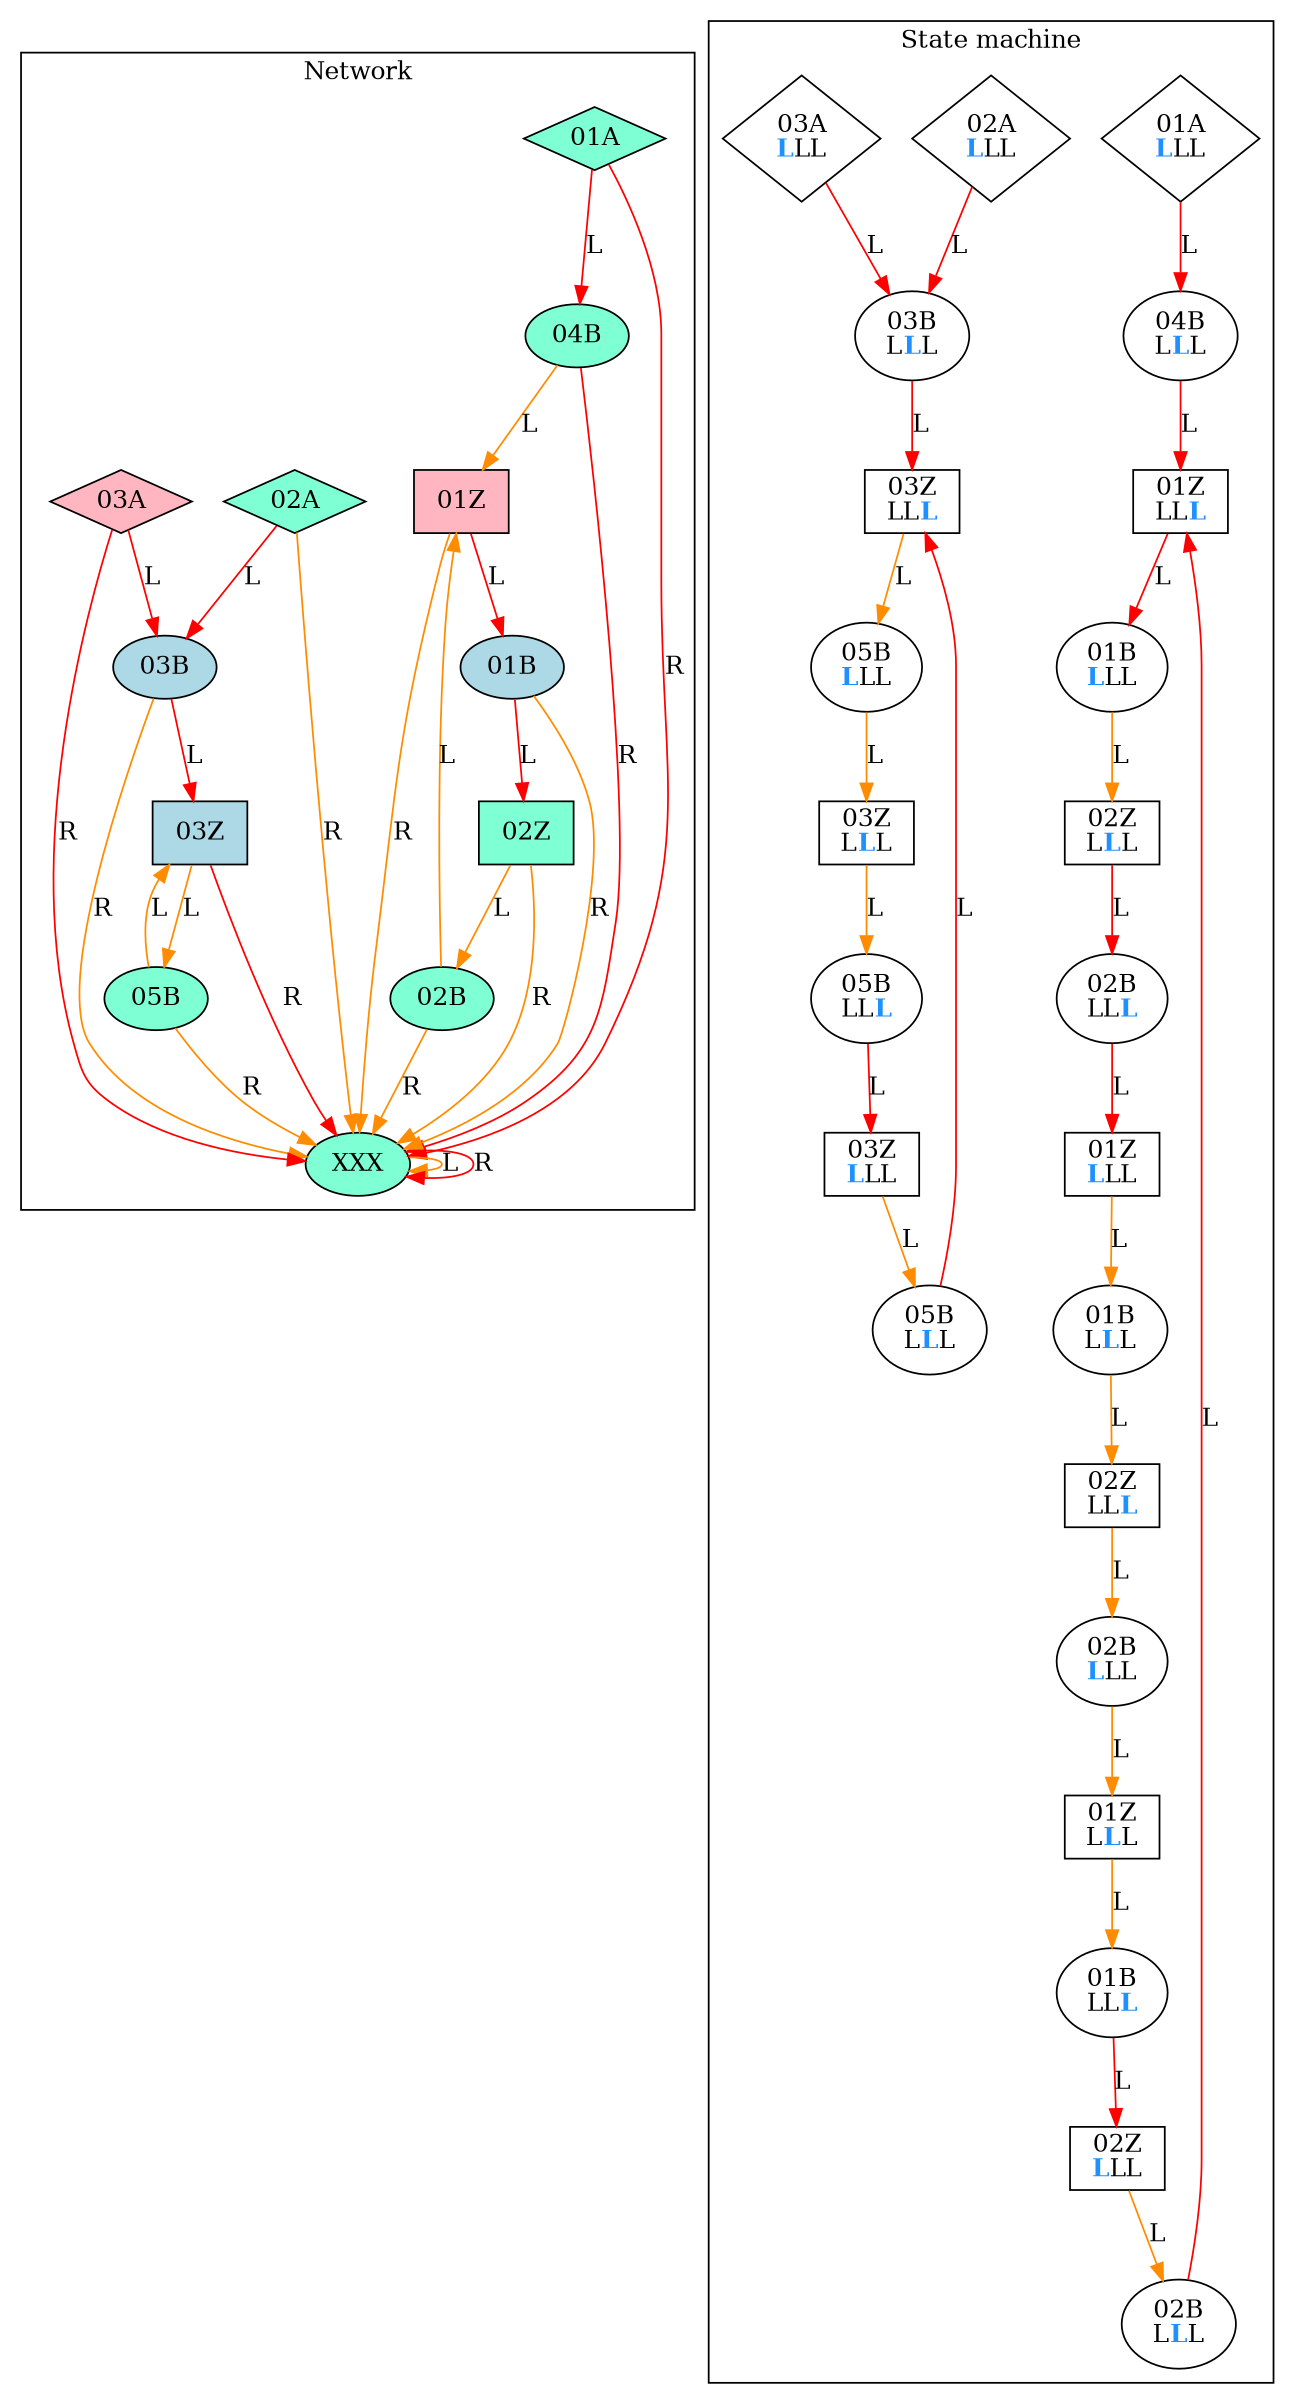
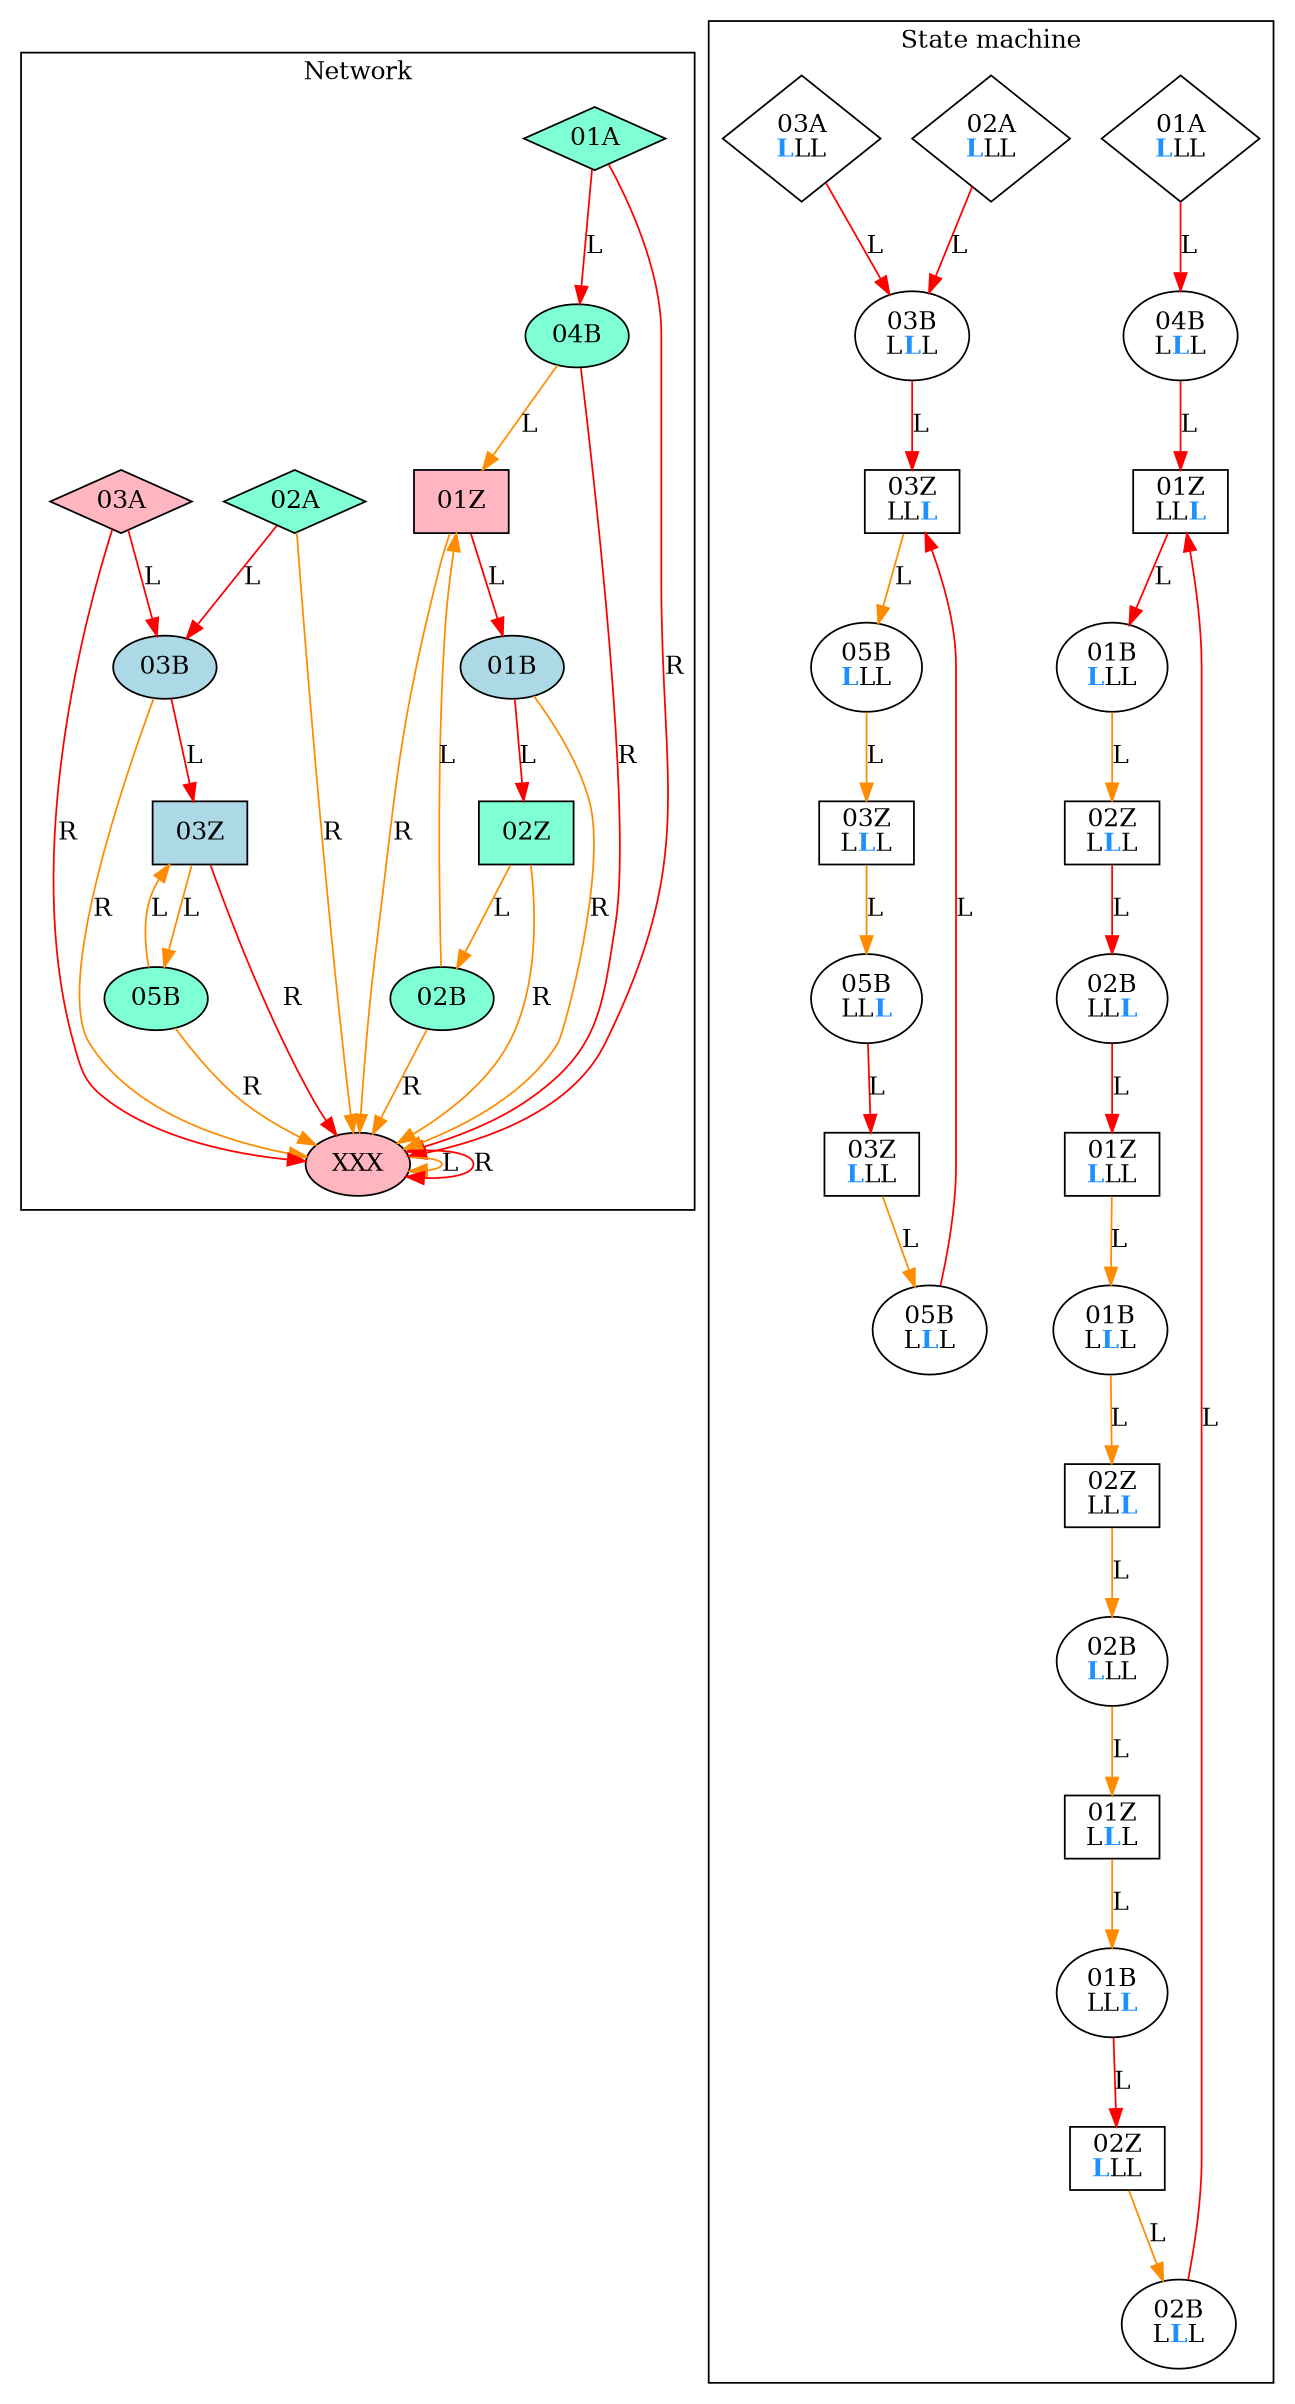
node "XXX": fillcolor aquamarine -> lightpink
